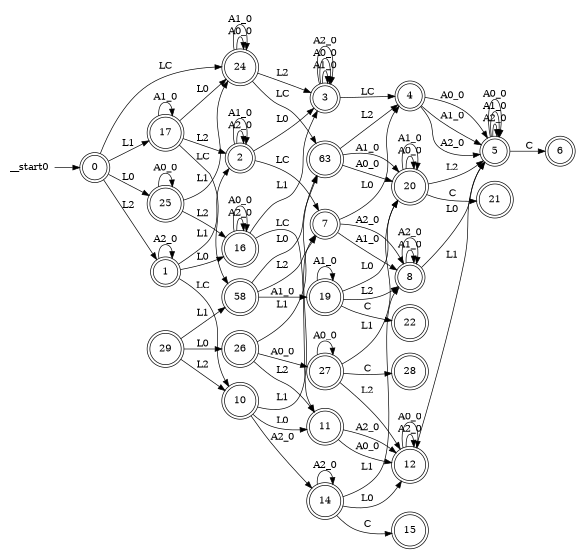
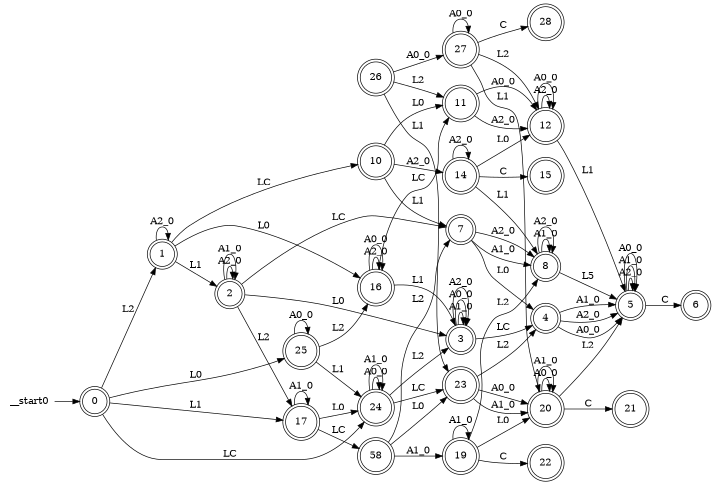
edge "17" -> "2": reversed
node "63": label "63" -> "23"
edge "8" -> "5": label "L0" -> "L5"
node "29": removed
